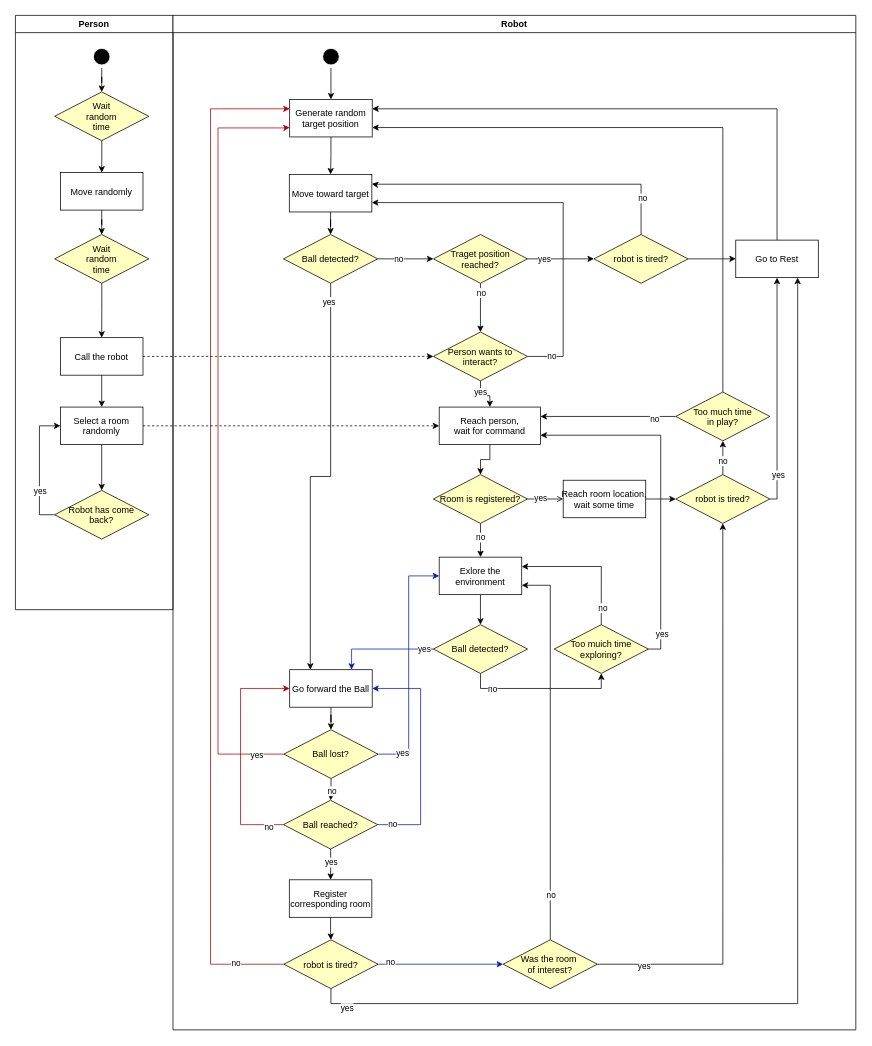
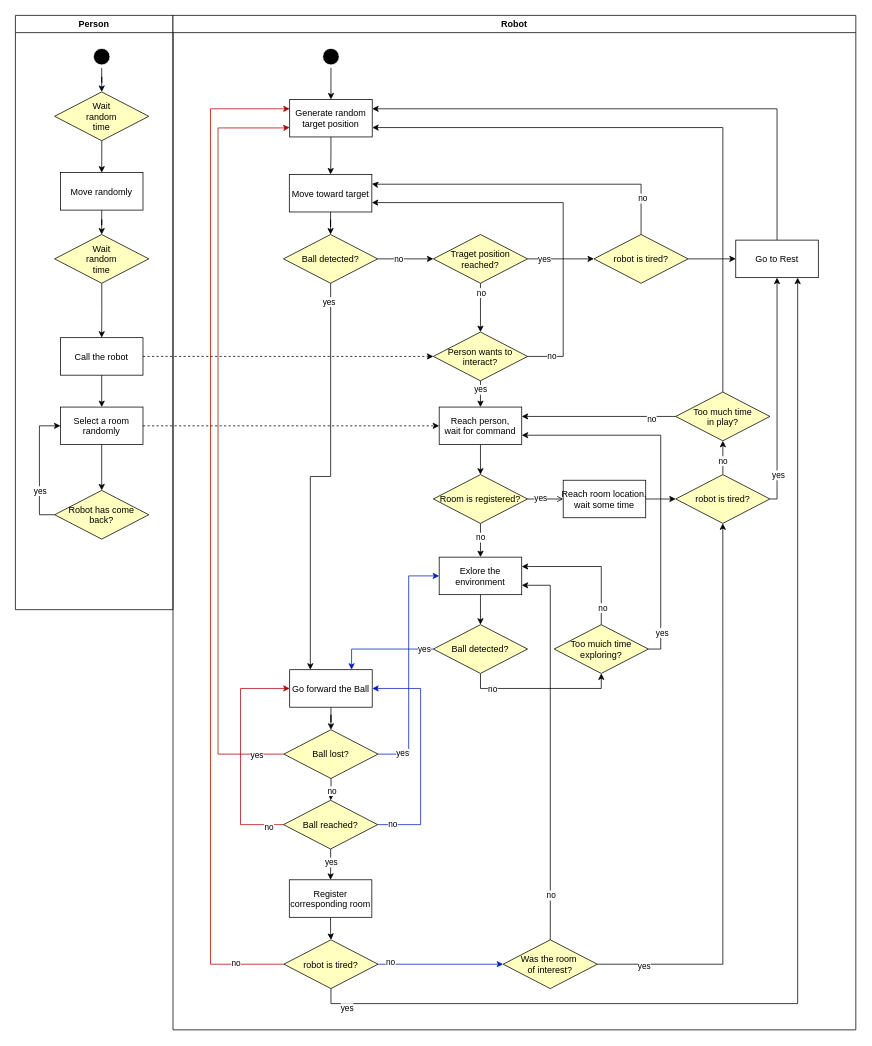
node "Reach person, wait for command": size 101x38 -> 83x38
